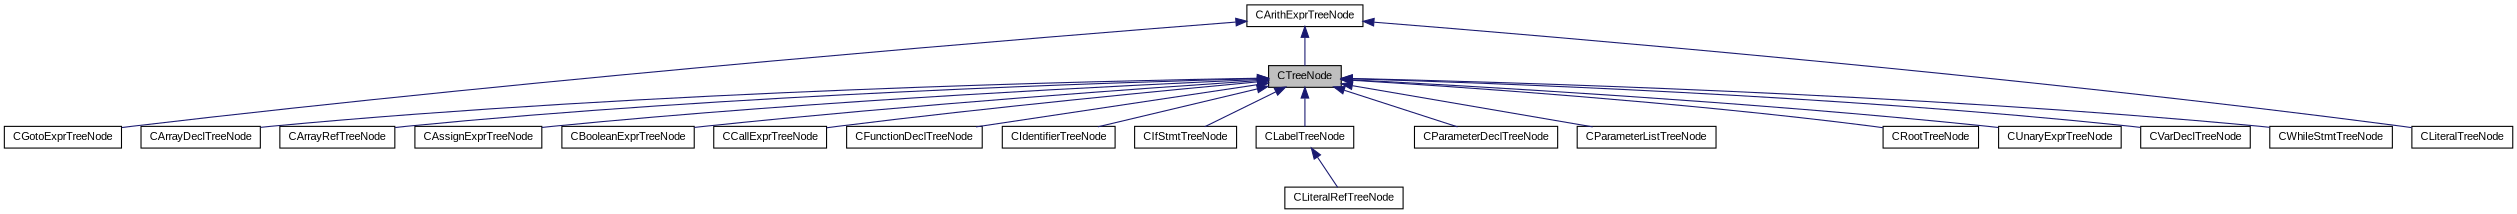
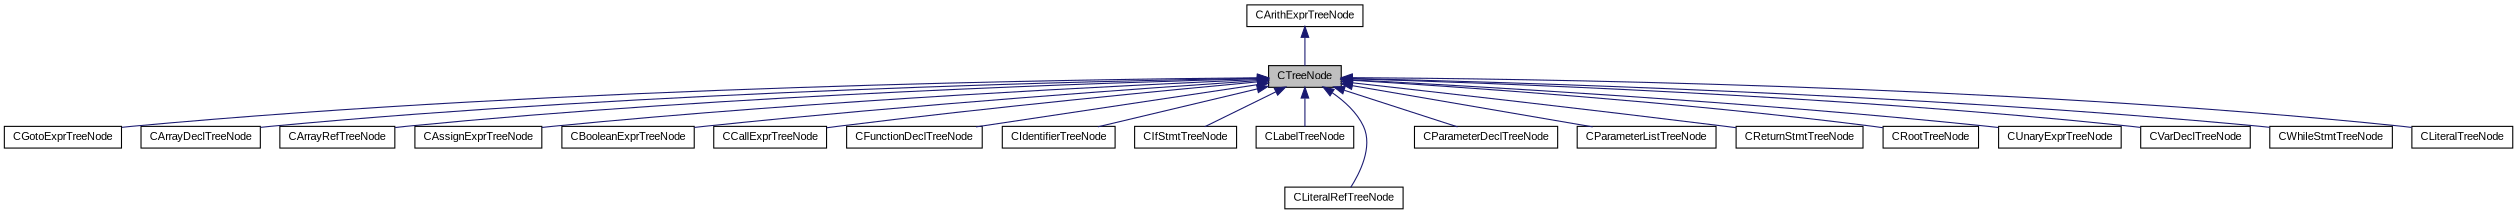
edge "CLiteralTreeNode" -> "CArithExprTreeNode": now "CLiteralTreeNode" -> "CTreeNode"
edge "CGotoExprTreeNode" -> "CArithExprTreeNode": now "CGotoExprTreeNode" -> "CTreeNode"
node "CReturnStmtTreeNode": added
edge "CLiteralRefTreeNode" -> "CLabelTreeNode": now "CLiteralRefTreeNode" -> "CTreeNode"
